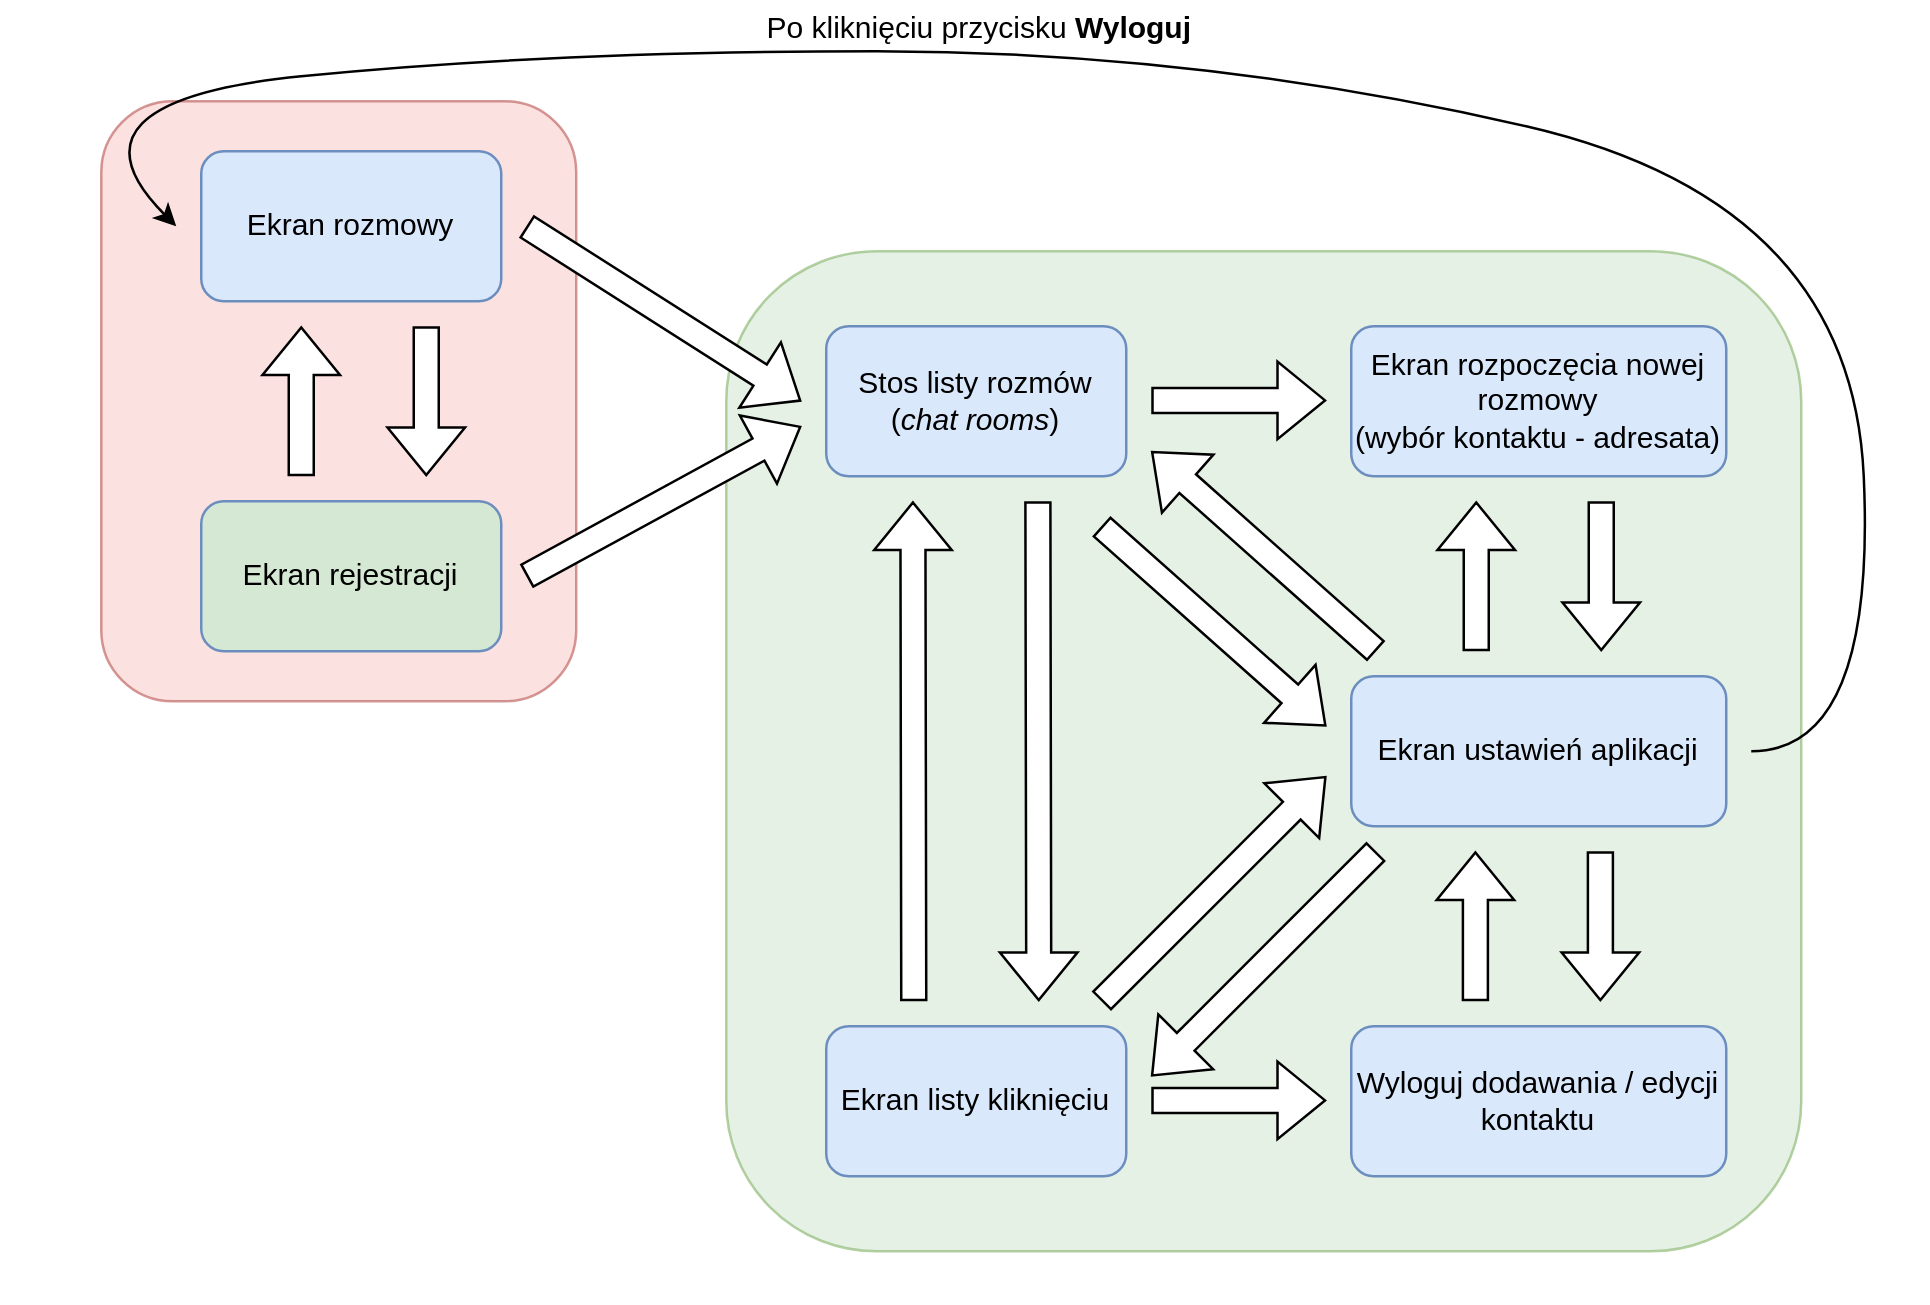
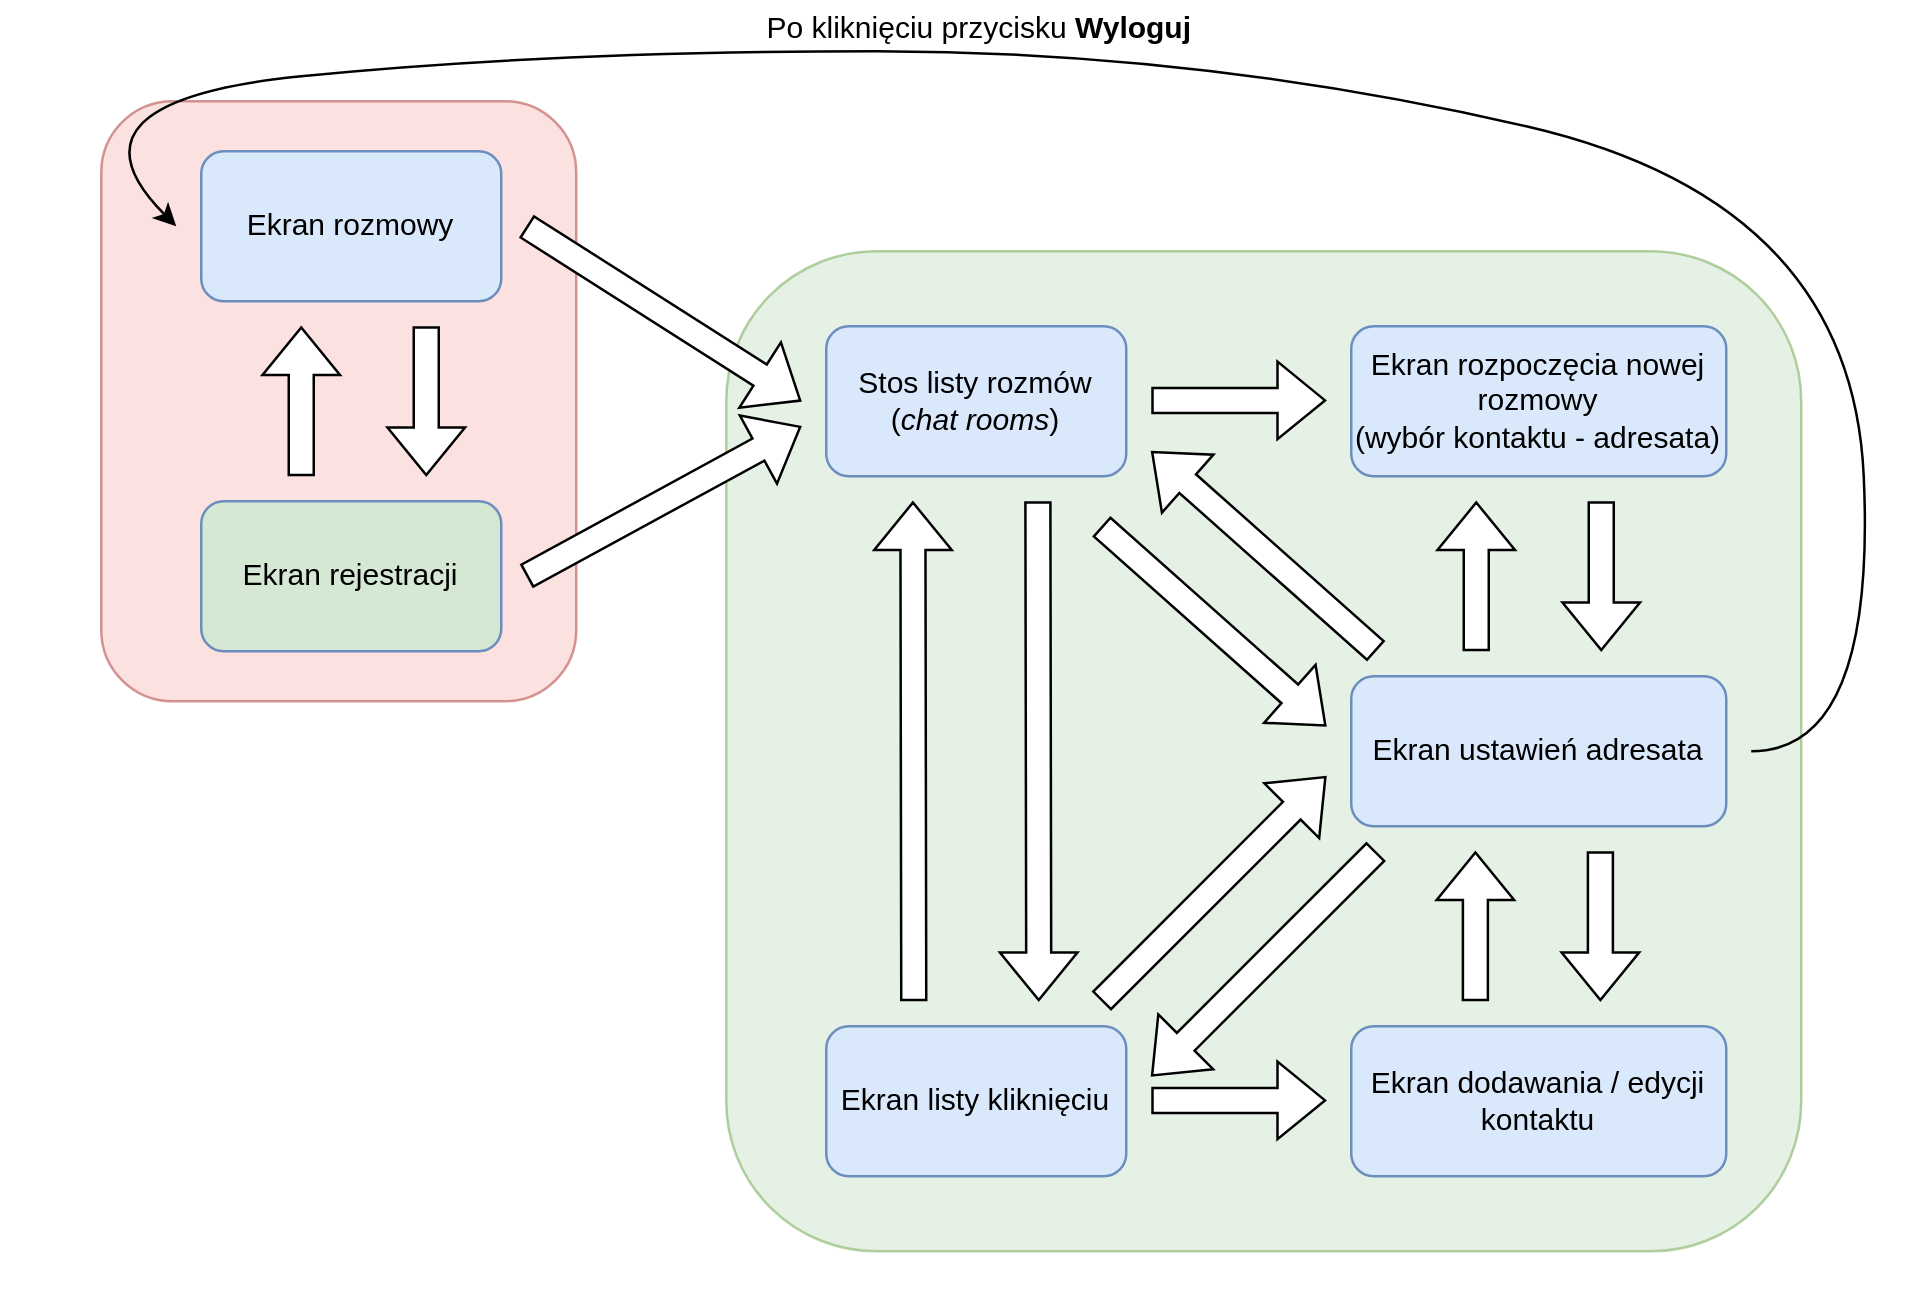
node "Ekran ustawień aplikacji": label "Ekran ustawień aplikacji" -> "Ekran ustawień adresata"
node "Wyloguj dodawania / edycji kontaktu": label "Wyloguj dodawania / edycji kontaktu" -> "Ekran dodawania / edycji kontaktu"
